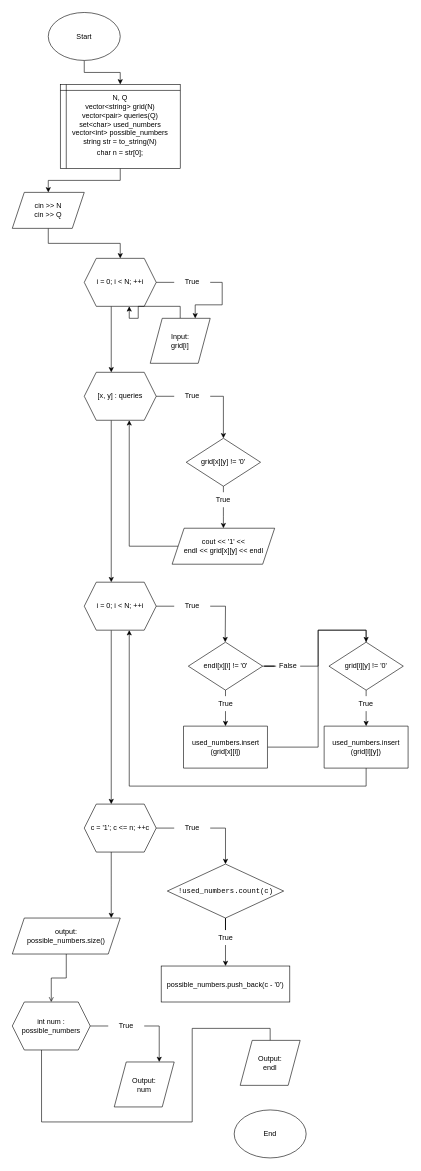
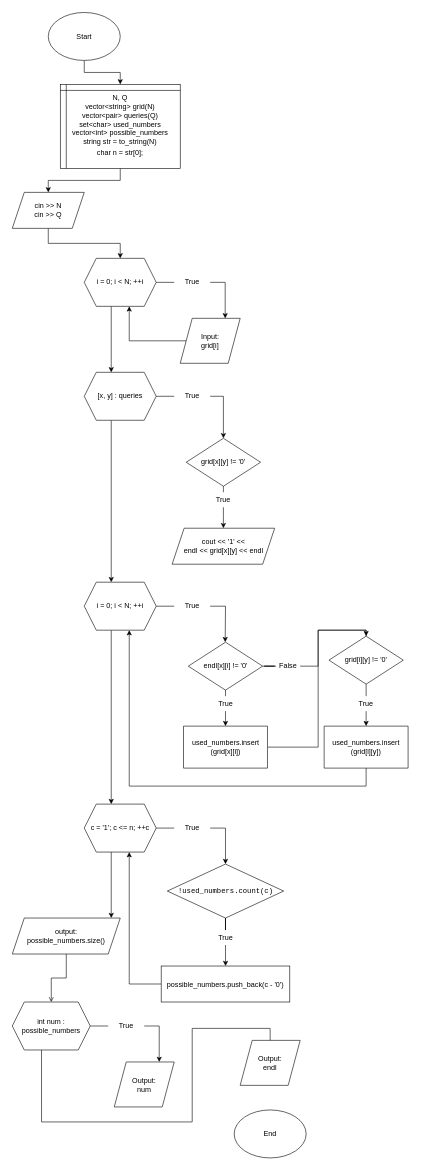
node "Input: grid[i]": moved (180, 341) -> (210, 341)
edge "cout << '1' << endl << grid[x][y] << endl" -> "[x, y] : queries": removed
node "grid[i][y] != '0'": moved (366, 666) -> (366, 660)
edge "possible_numbers.push_back(c - '0')" -> "c = '1'; c <= n; ++c": added
